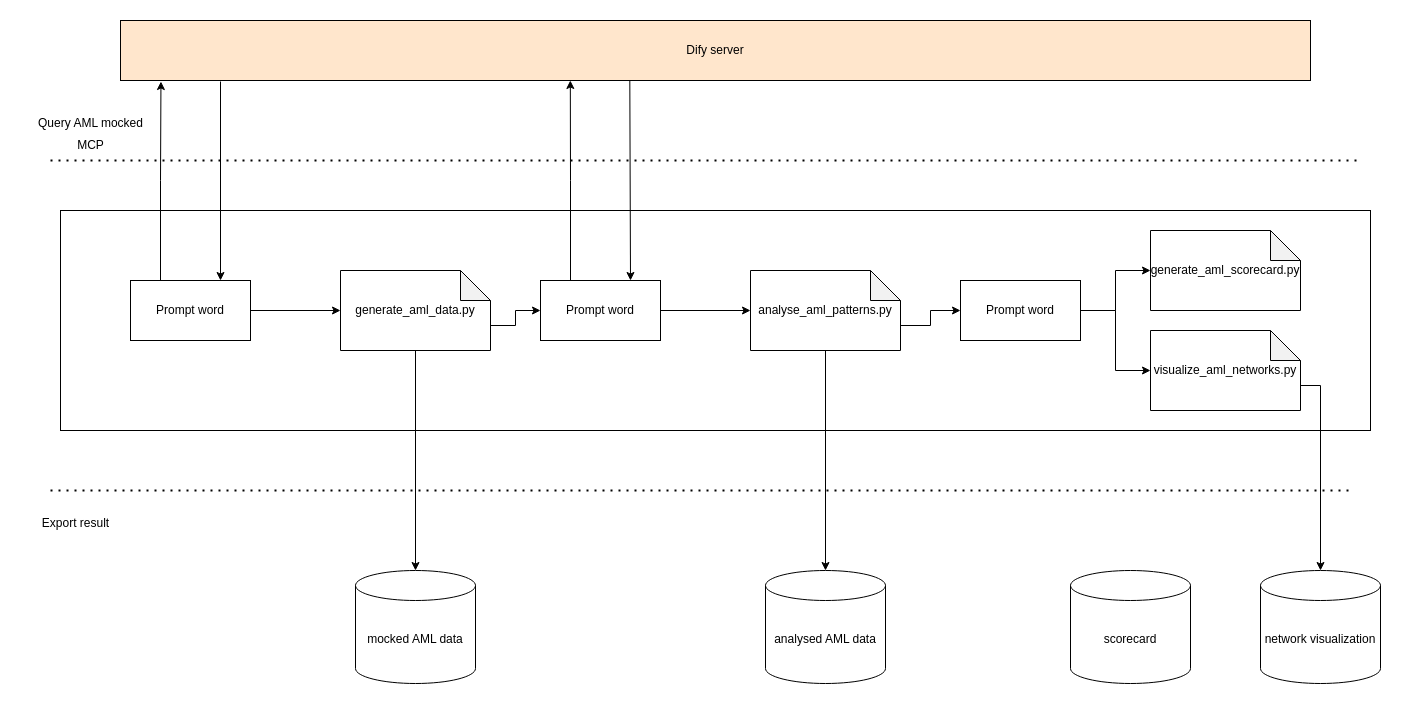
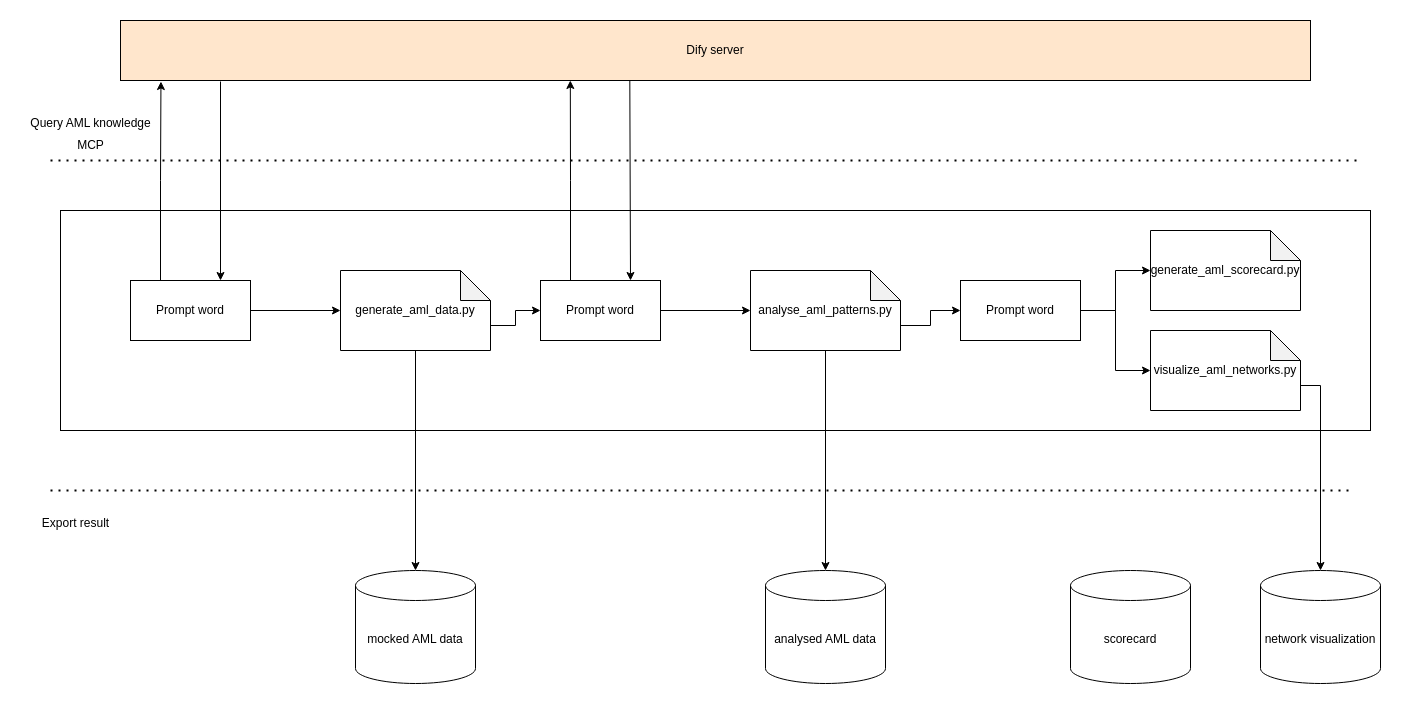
node "Query AML mocked": label "Query AML mocked" -> "Query AML knowledge"
